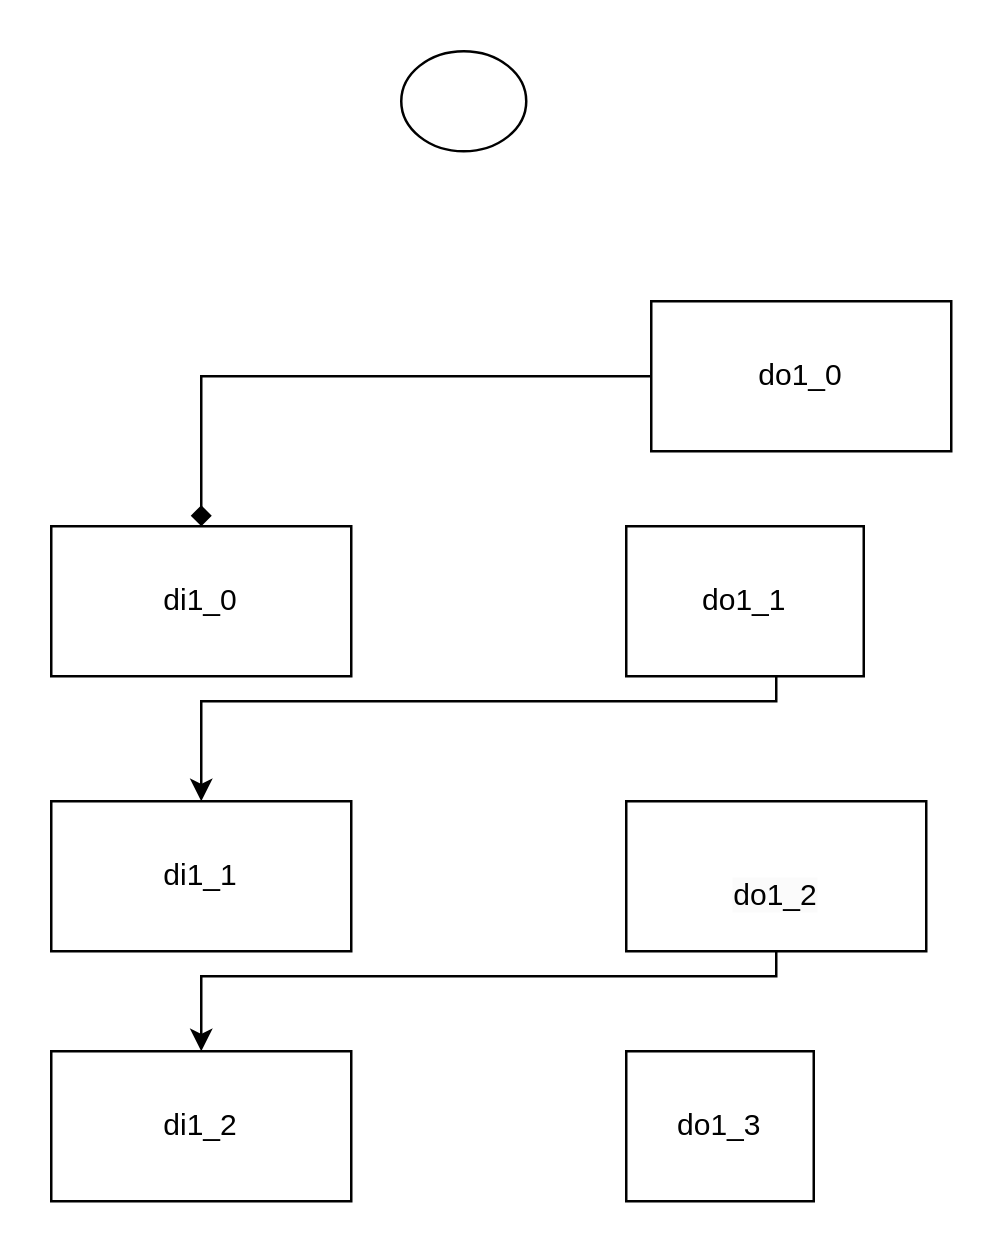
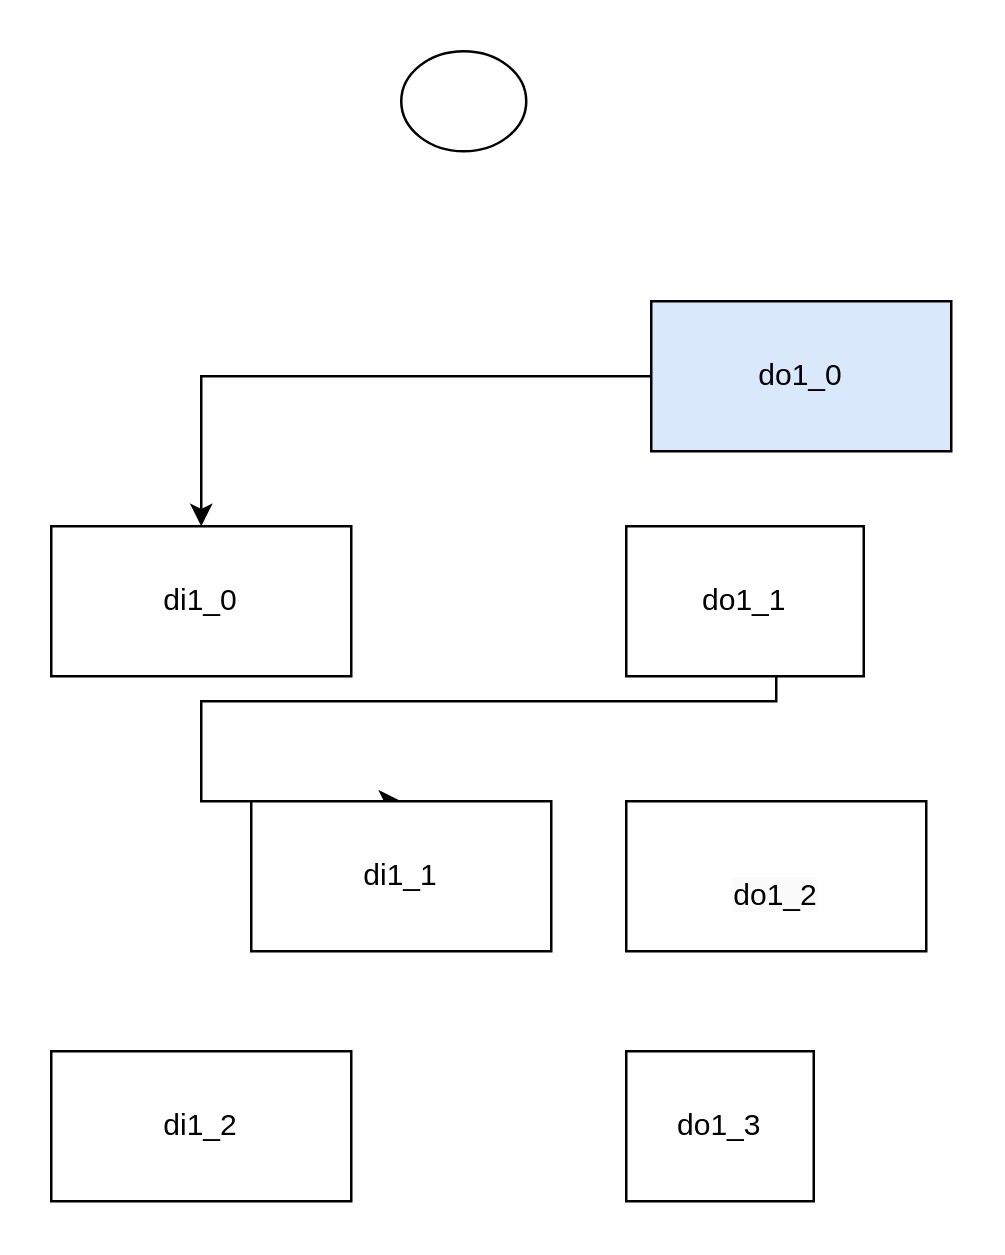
node "do1_0": fillcolor #ffffff -> #dae8fc
edge "do1_0" -> "di1_0": arrowhead diamond -> classic
node "di1_1": moved (201, 876) -> (401, 876)
edge "do1_2" -> "di1_2": removed
